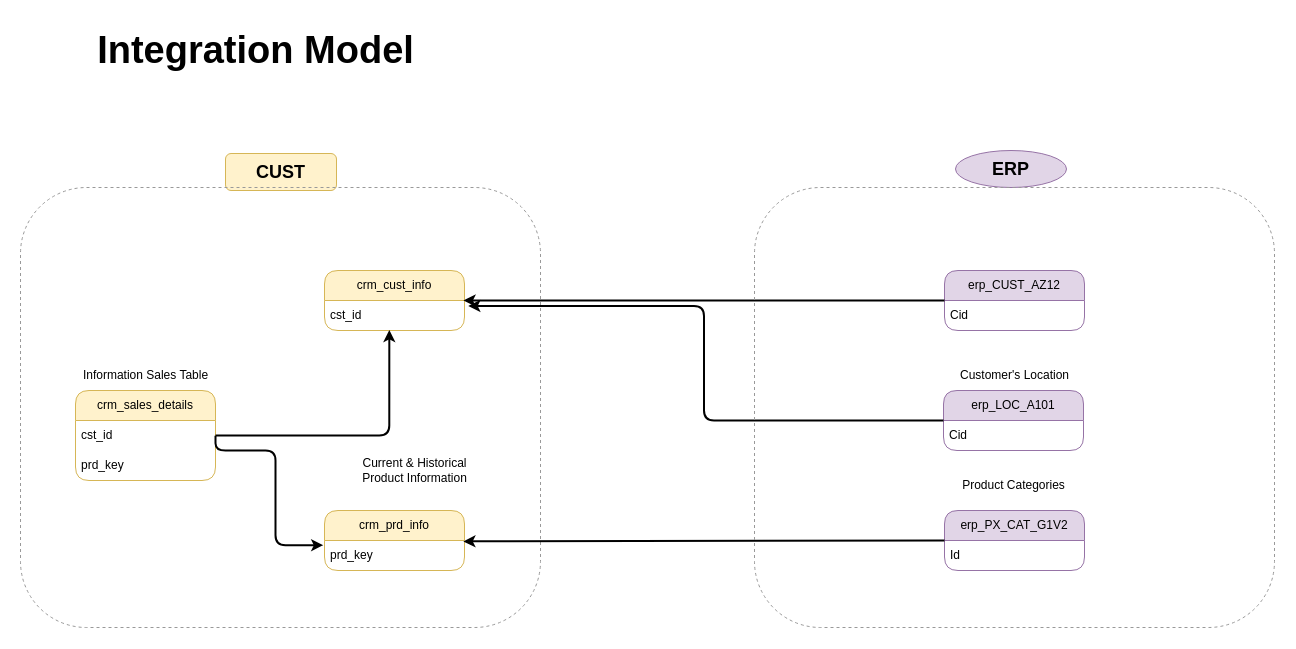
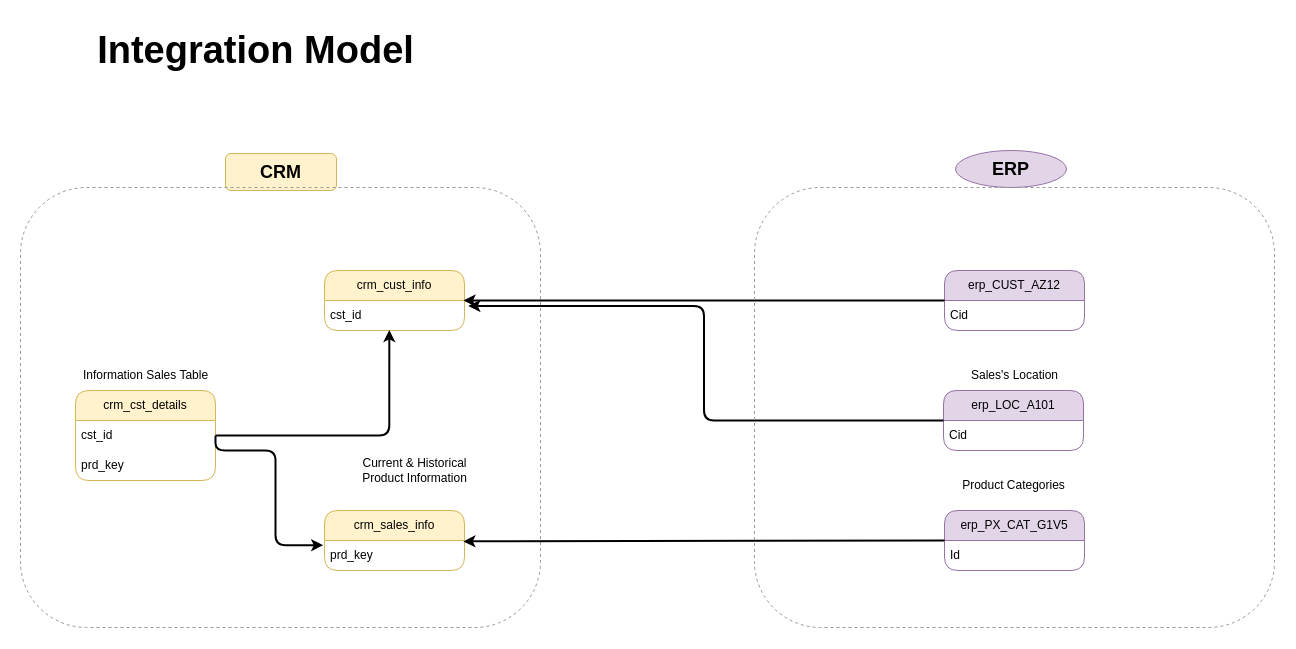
node "CUST": label "CUST" -> "CRM"
node "Customer's Location": label "Customer's Location" -> "Sales's Location"
node "crm_sales_details": label "crm_sales_details" -> "crm_cst_details"
node "crm_prd_info": label "crm_prd_info" -> "crm_sales_info"
node "erp_PX_CAT_G1V2": label "erp_PX_CAT_G1V2" -> "erp_PX_CAT_G1V5"
